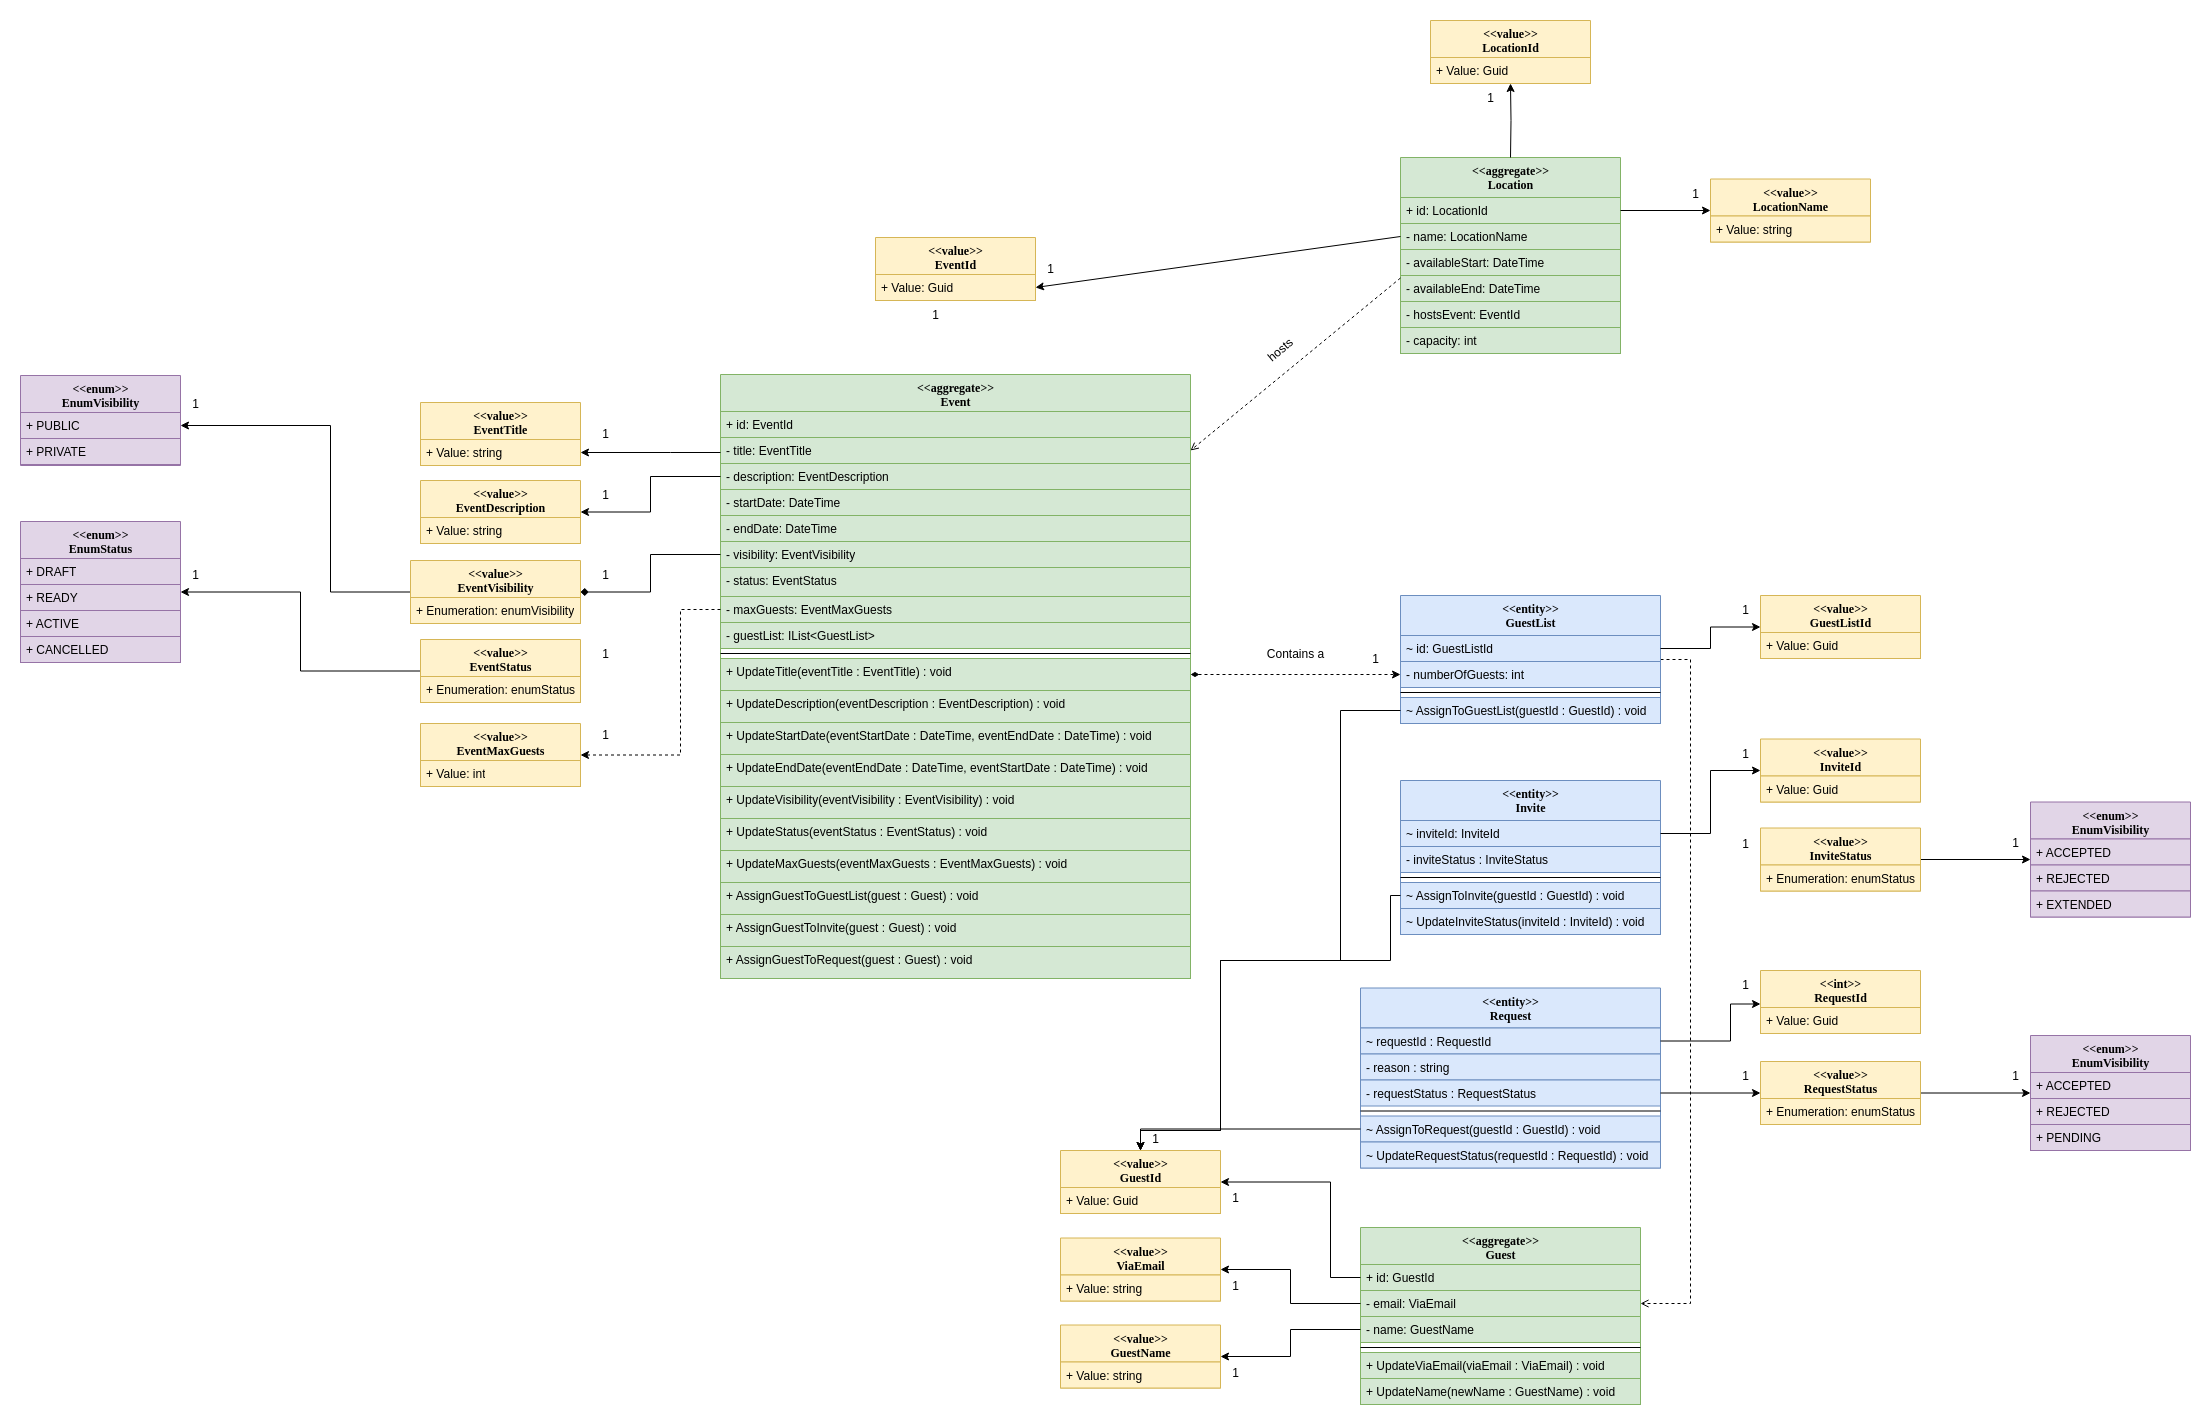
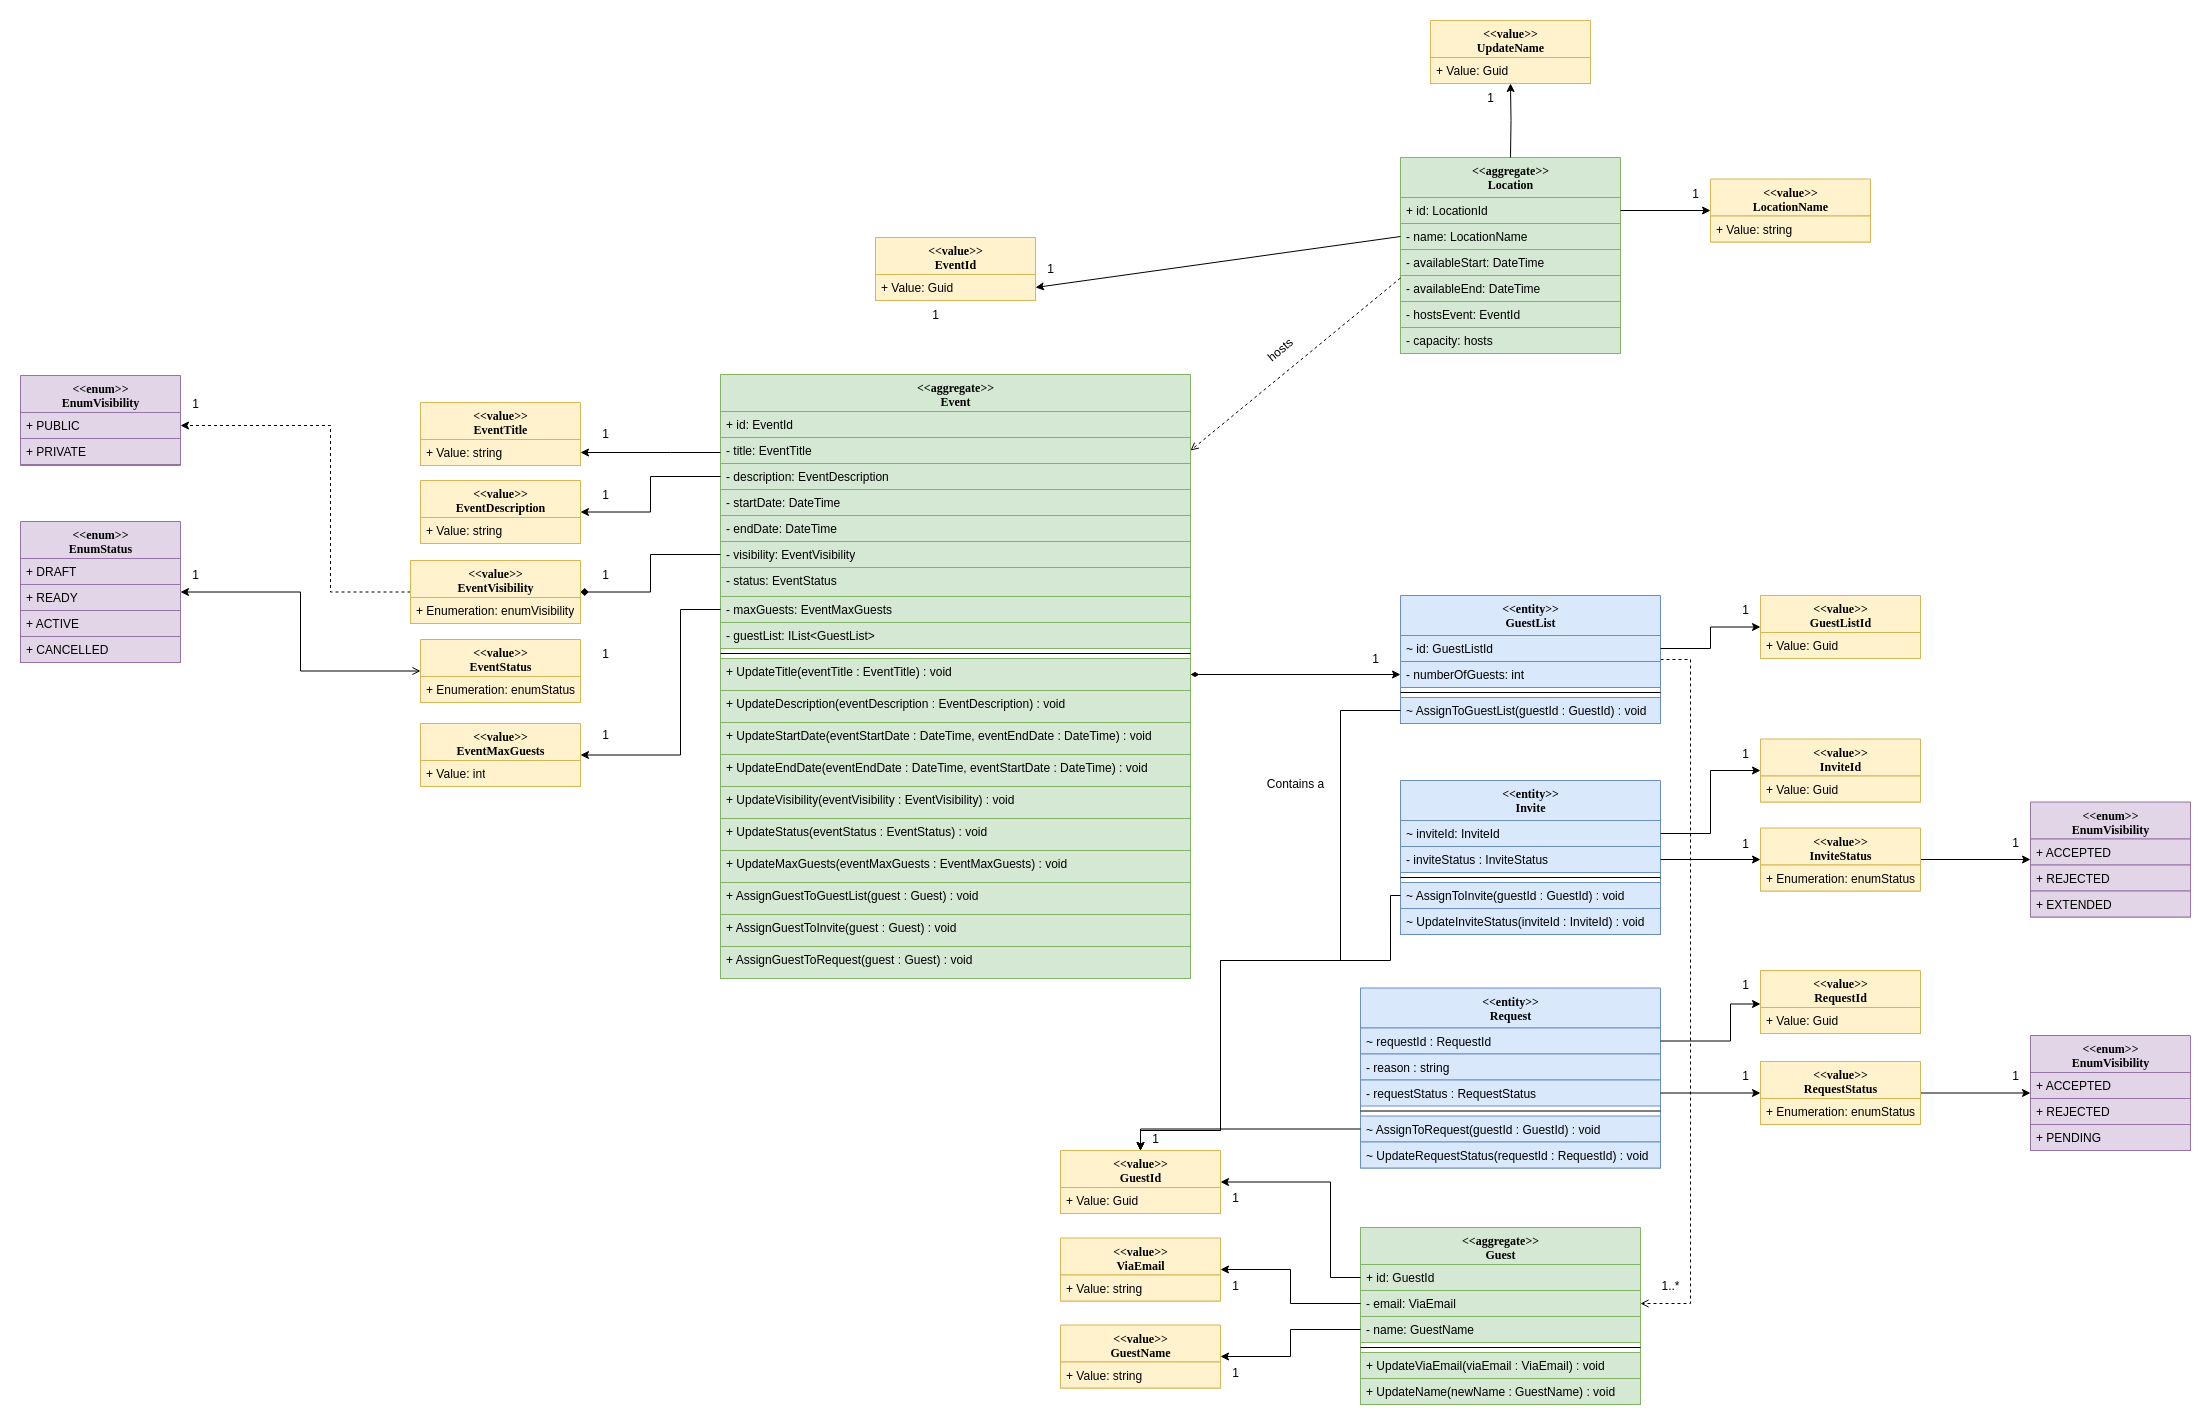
node "<<value>> LocationId": label "<<value>> LocationId" -> "<<value>> UpdateName"
node "- capacity: int": label "- capacity: int" -> "- capacity: hosts"
edge "<<value>> EventVisibility" -> "+ PUBLIC": style solid -> dashed
node "Contains a": moved (1296, 655) -> (1296, 785)
edge "<<value>> EventStatus" -> "<<enum>> EnumStatus": arrowhead none -> open
edge "+ UpdateTitle(eventTitle : EventTitle) : void" -- "- numberOfGuests: int": style dashed -> solid
edge "- maxGuests: EventMaxGuests" -> "<<value>> EventMaxGuests": style dashed -> solid
edge "- inviteStatus : InviteStatus" -> "<<value>> InviteStatus": added
node "<<int>> RequestId": label "<<int>> RequestId" -> "<<value>> RequestId"
node "1..*": added
